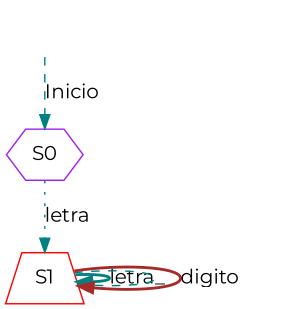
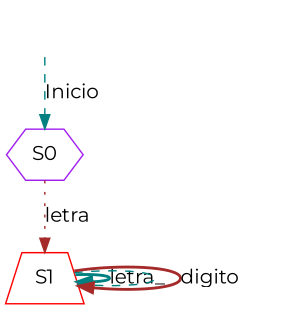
edge "S0" -> "S1": color teal -> brown
